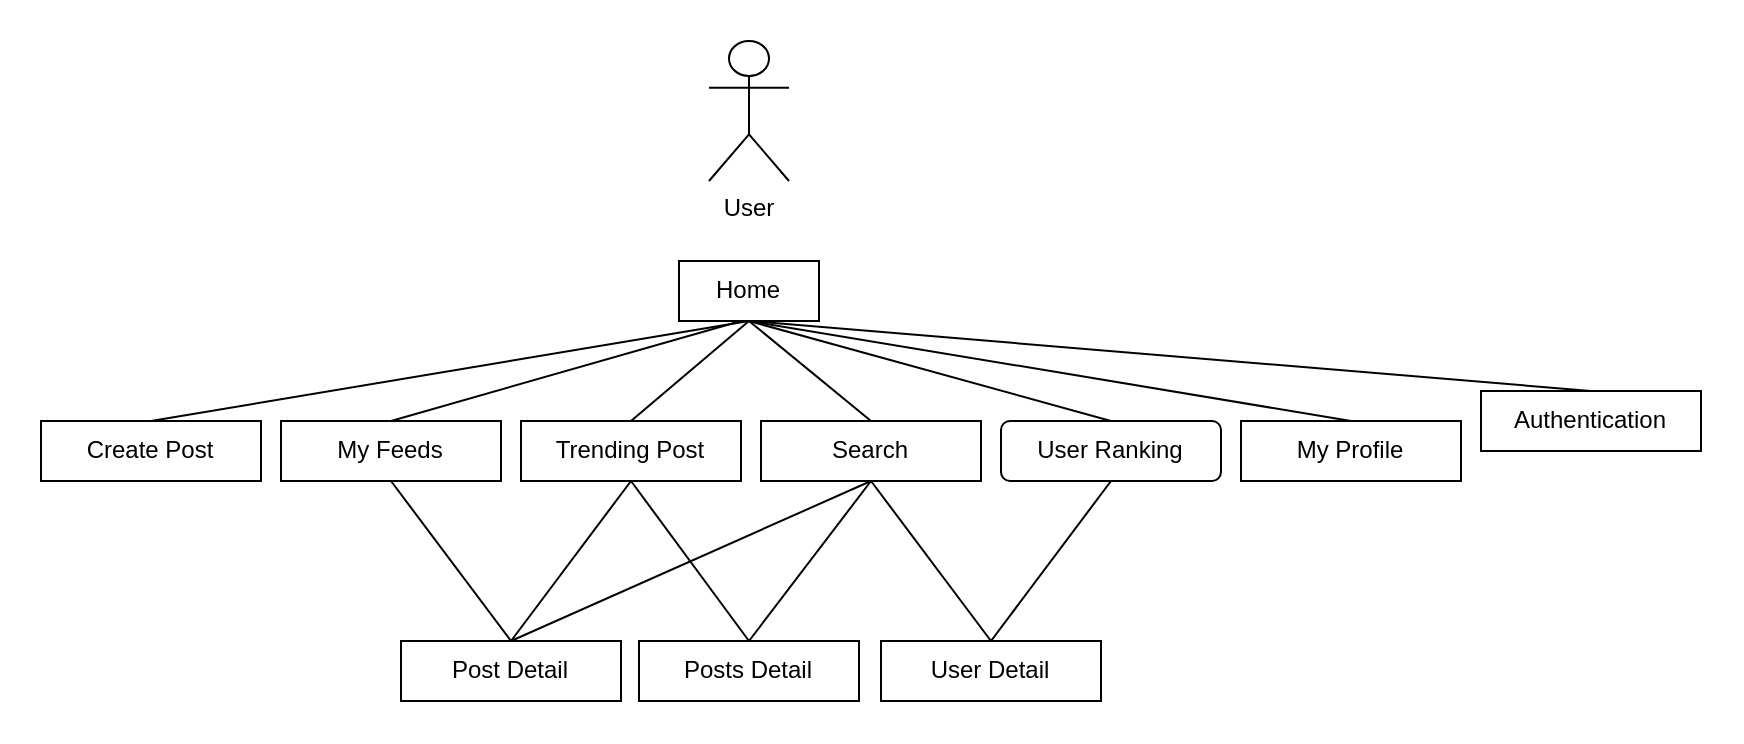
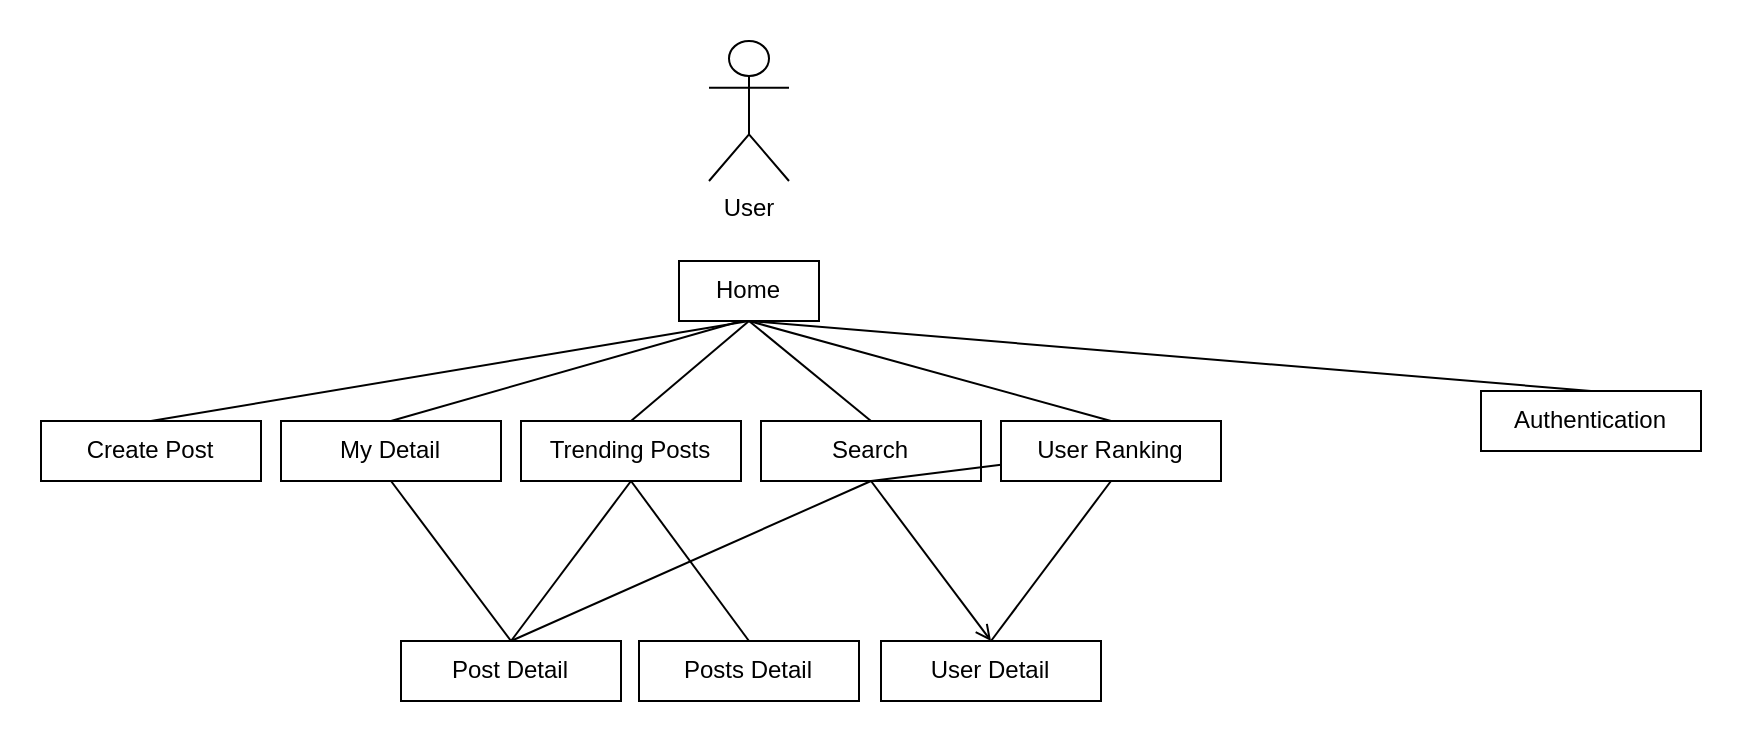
edge "Home" -- "My Profile": removed
node "My Feeds": label "My Feeds" -> "My Detail"
node "Trending Post": label "Trending Post" -> "Trending Posts"
node "User Ranking": shape rounded rectangle -> rectangle
node "My Profile": removed
edge "Search" -- "Posts Detail": now "Search" -- "User Ranking"
edge "Search" -- "User Detail": arrowhead none -> open
